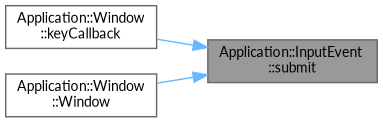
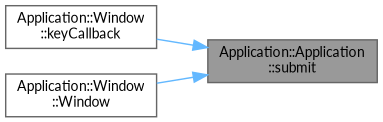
node "Application::InputEvent ::submit": label "Application::InputEvent ::submit" -> "Application::Application ::submit"
